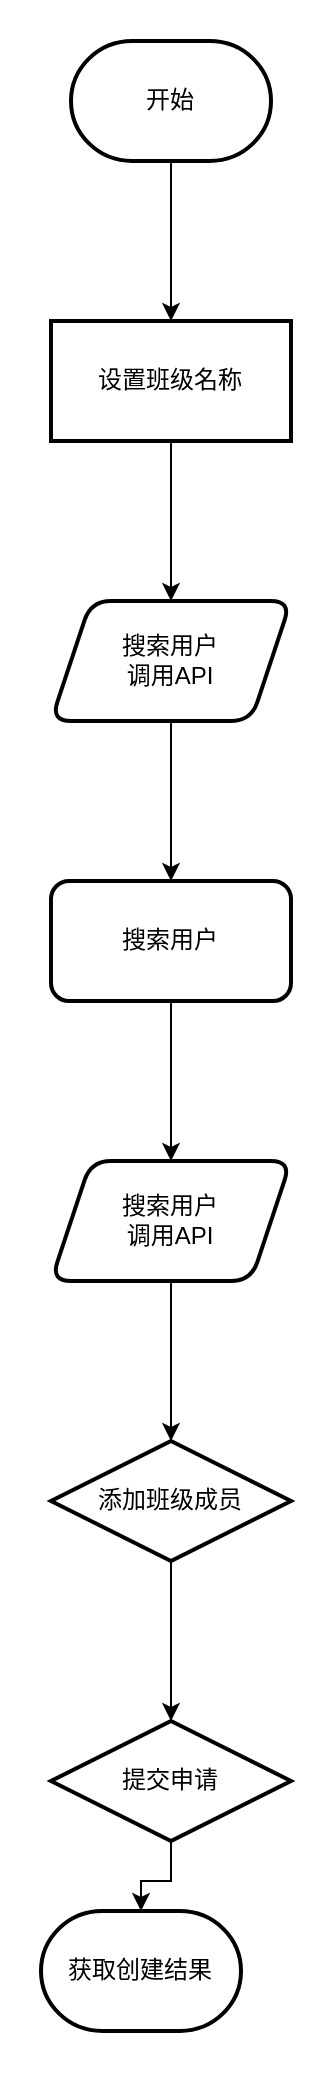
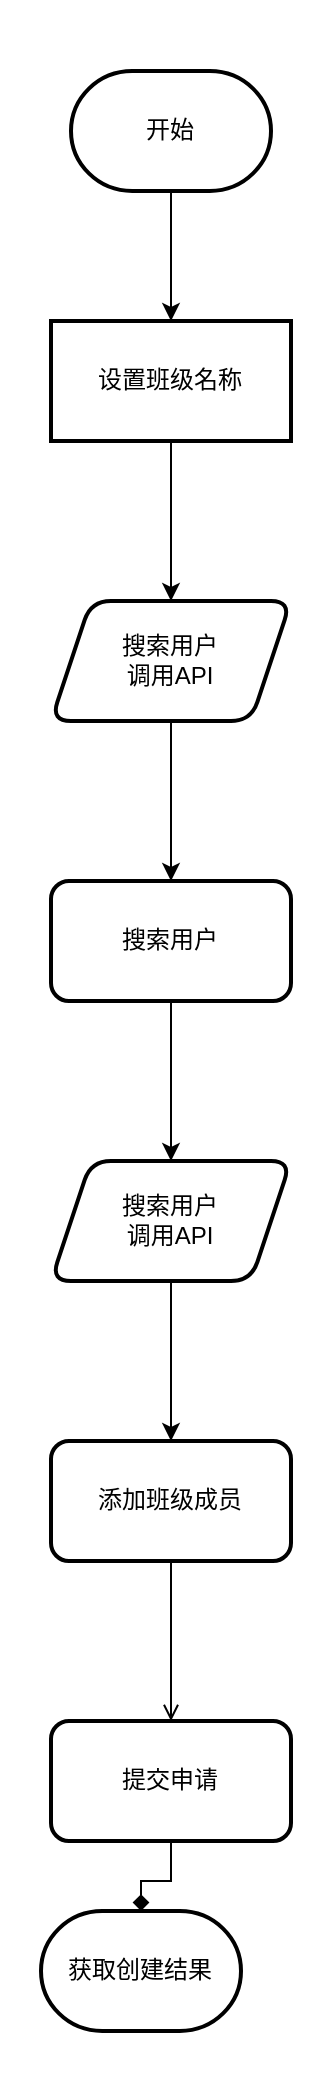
node "开始": moved (171, 101) -> (171, 131)
node "添加班级成员": shape diamond -> rounded rectangle
edge "添加班级成员" -> "提交申请": arrowhead classic -> open
node "提交申请": shape diamond -> rounded rectangle
edge "提交申请" -> "获取创建结果": arrowhead classic -> diamond
